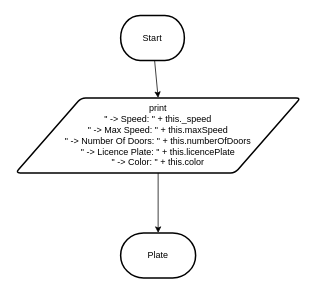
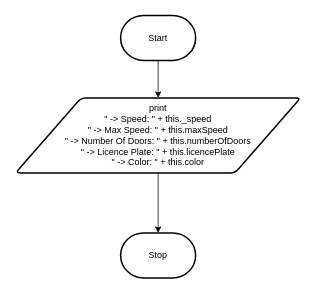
node "Start": size 64x45 -> 75x45
node "Plate": label "Plate" -> "Stop"
